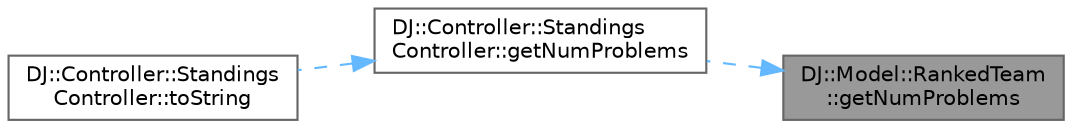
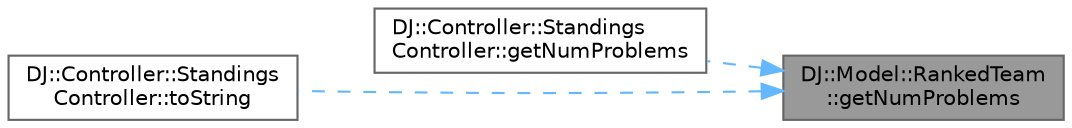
edge "DJ::Controller::Standings Controller::toString" -> "DJ::Controller::Standings Controller::getNumProblems": now "DJ::Controller::Standings Controller::toString" -> "DJ::Model::RankedTeam ::getNumProblems"
